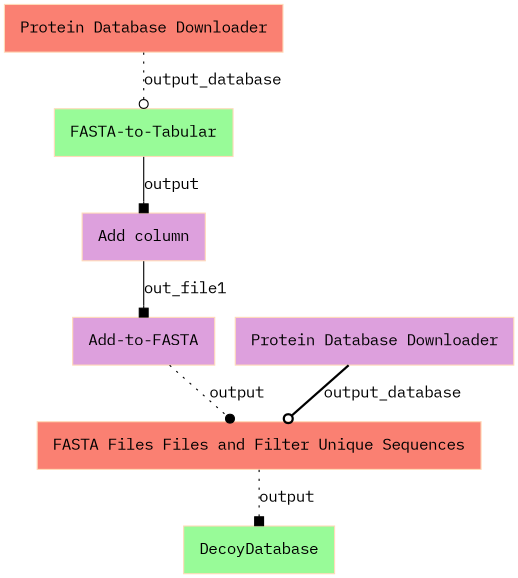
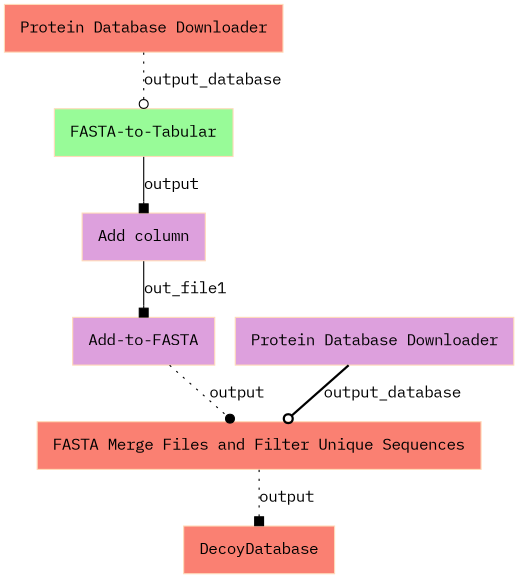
node "FASTA Files Files and Filter Unique Sequences": label "FASTA Files Files and Filter Unique Sequences" -> "FASTA Merge Files and Filter Unique Sequences"
node "DecoyDatabase": fillcolor palegreen -> salmon
